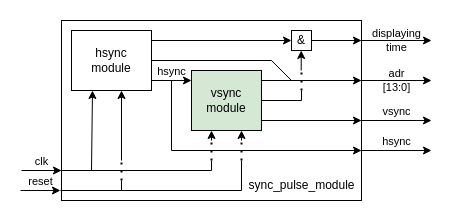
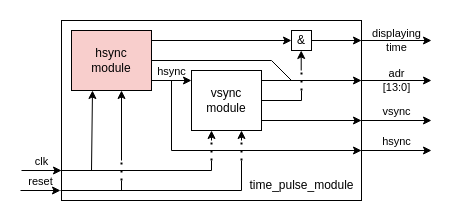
node "hsync module": fillcolor #ffffff -> #f8cecc
node "vsync module": fillcolor #d5e8d4 -> #ffffff
node "sync_pulse_module": label "sync_pulse_module" -> "time_pulse_module"
